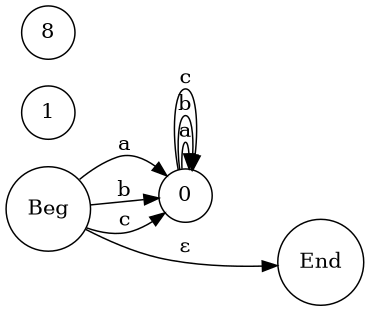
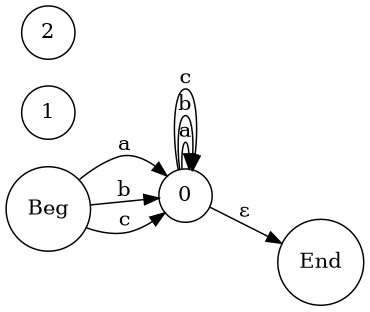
node "8": label "8" -> "2"
edge "Beg" -> "End": now "0" -> "End"
